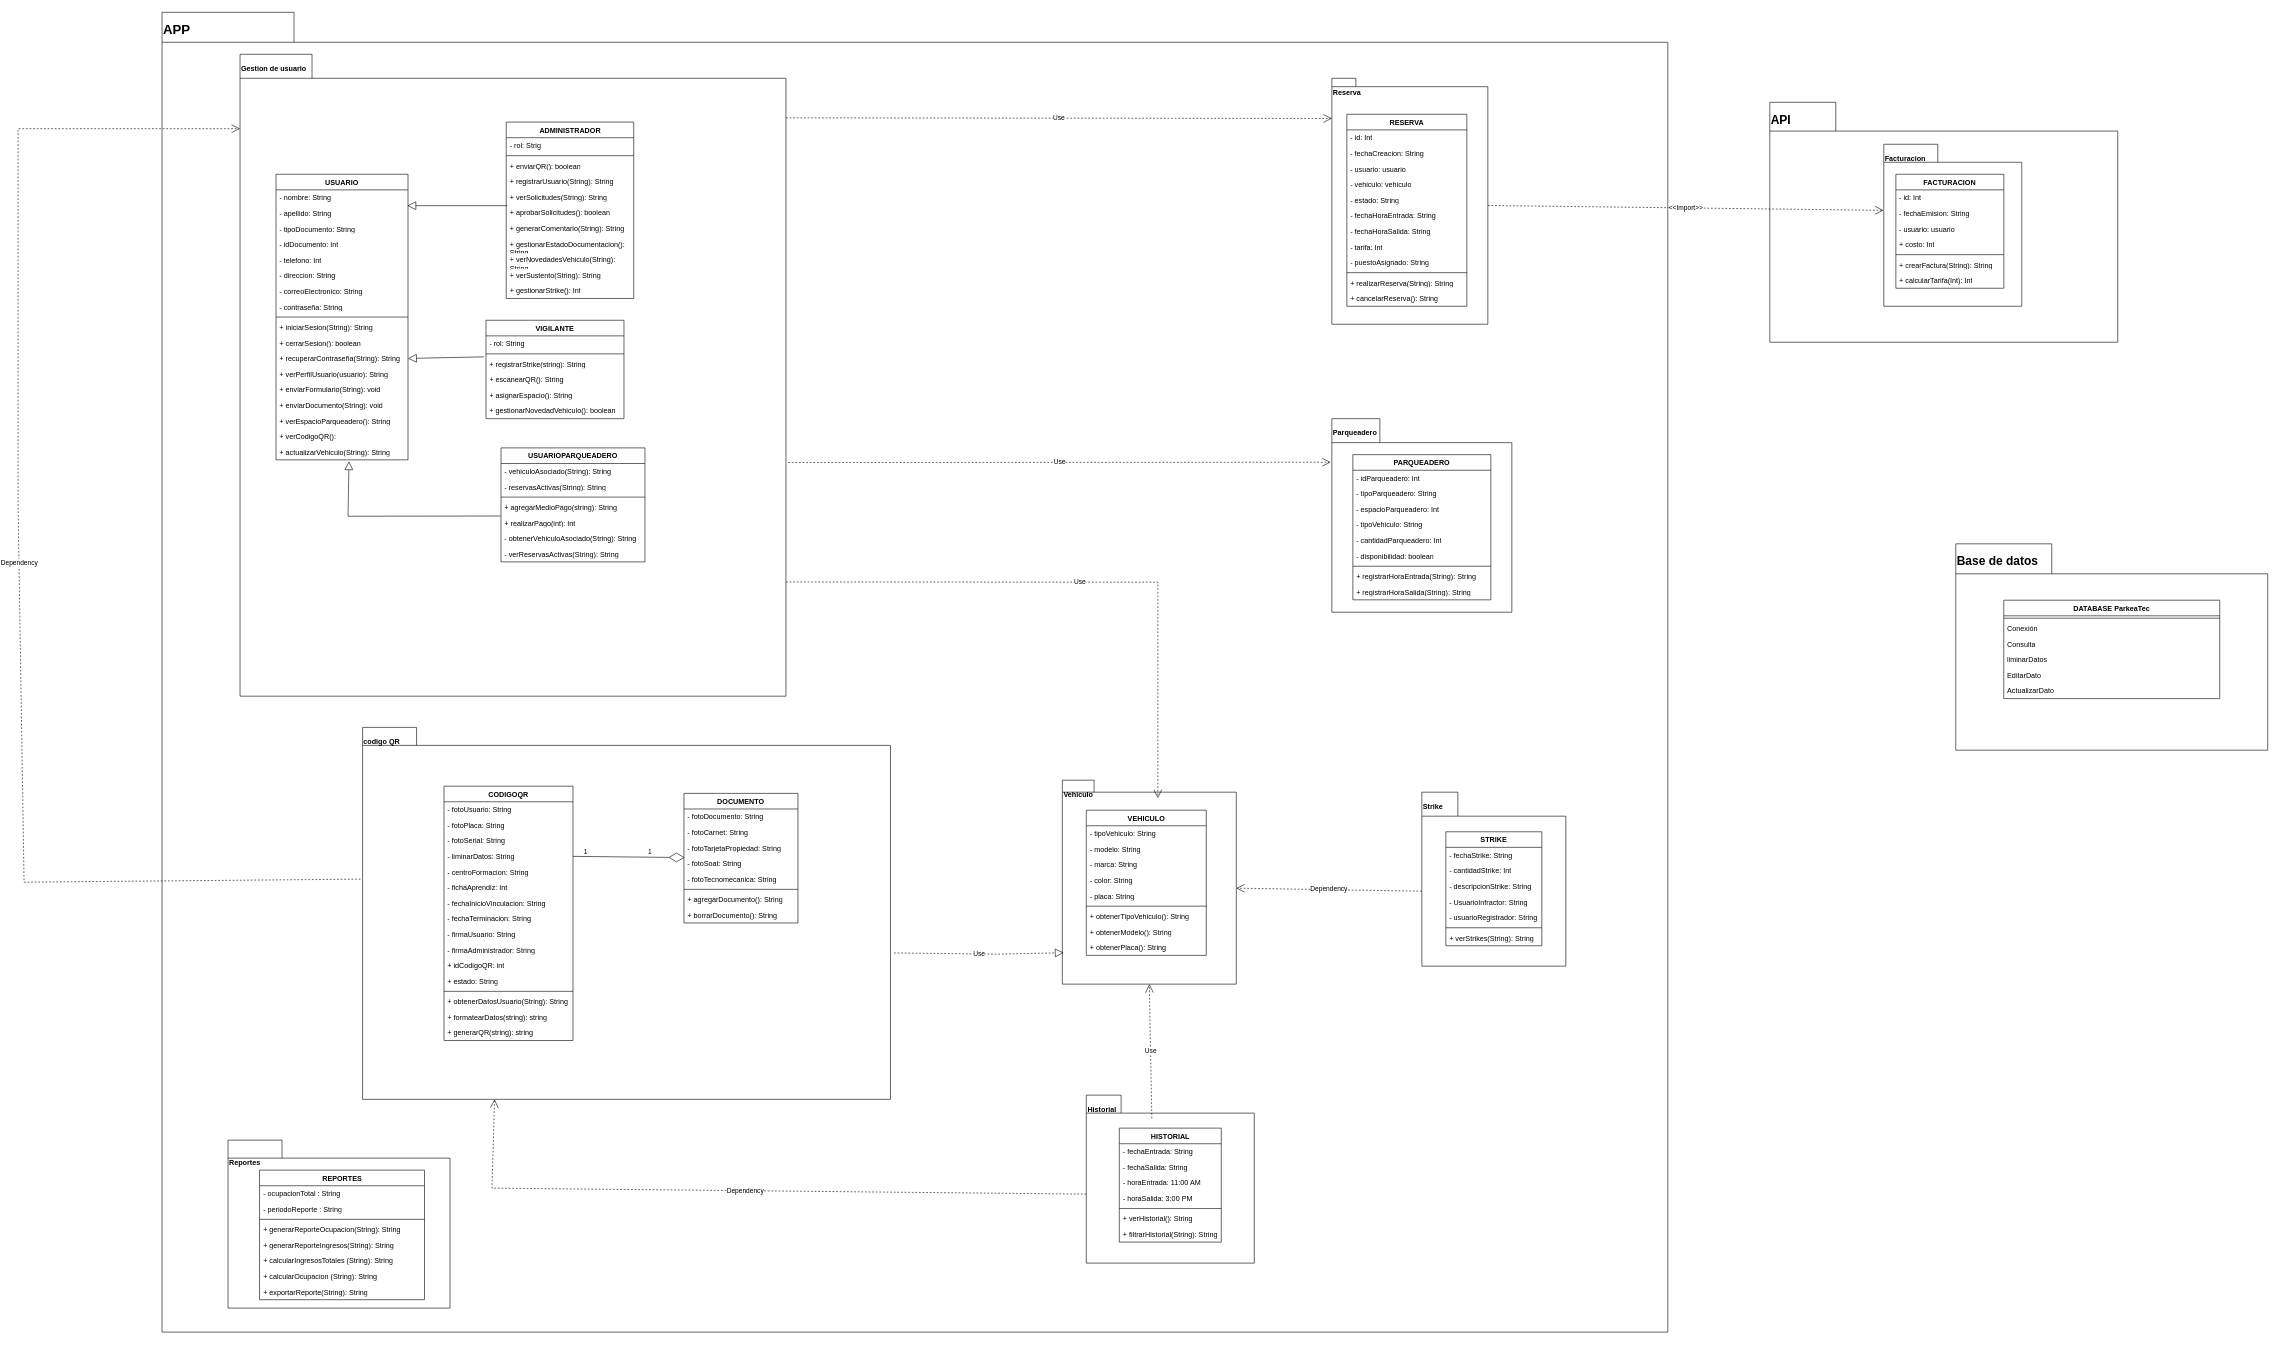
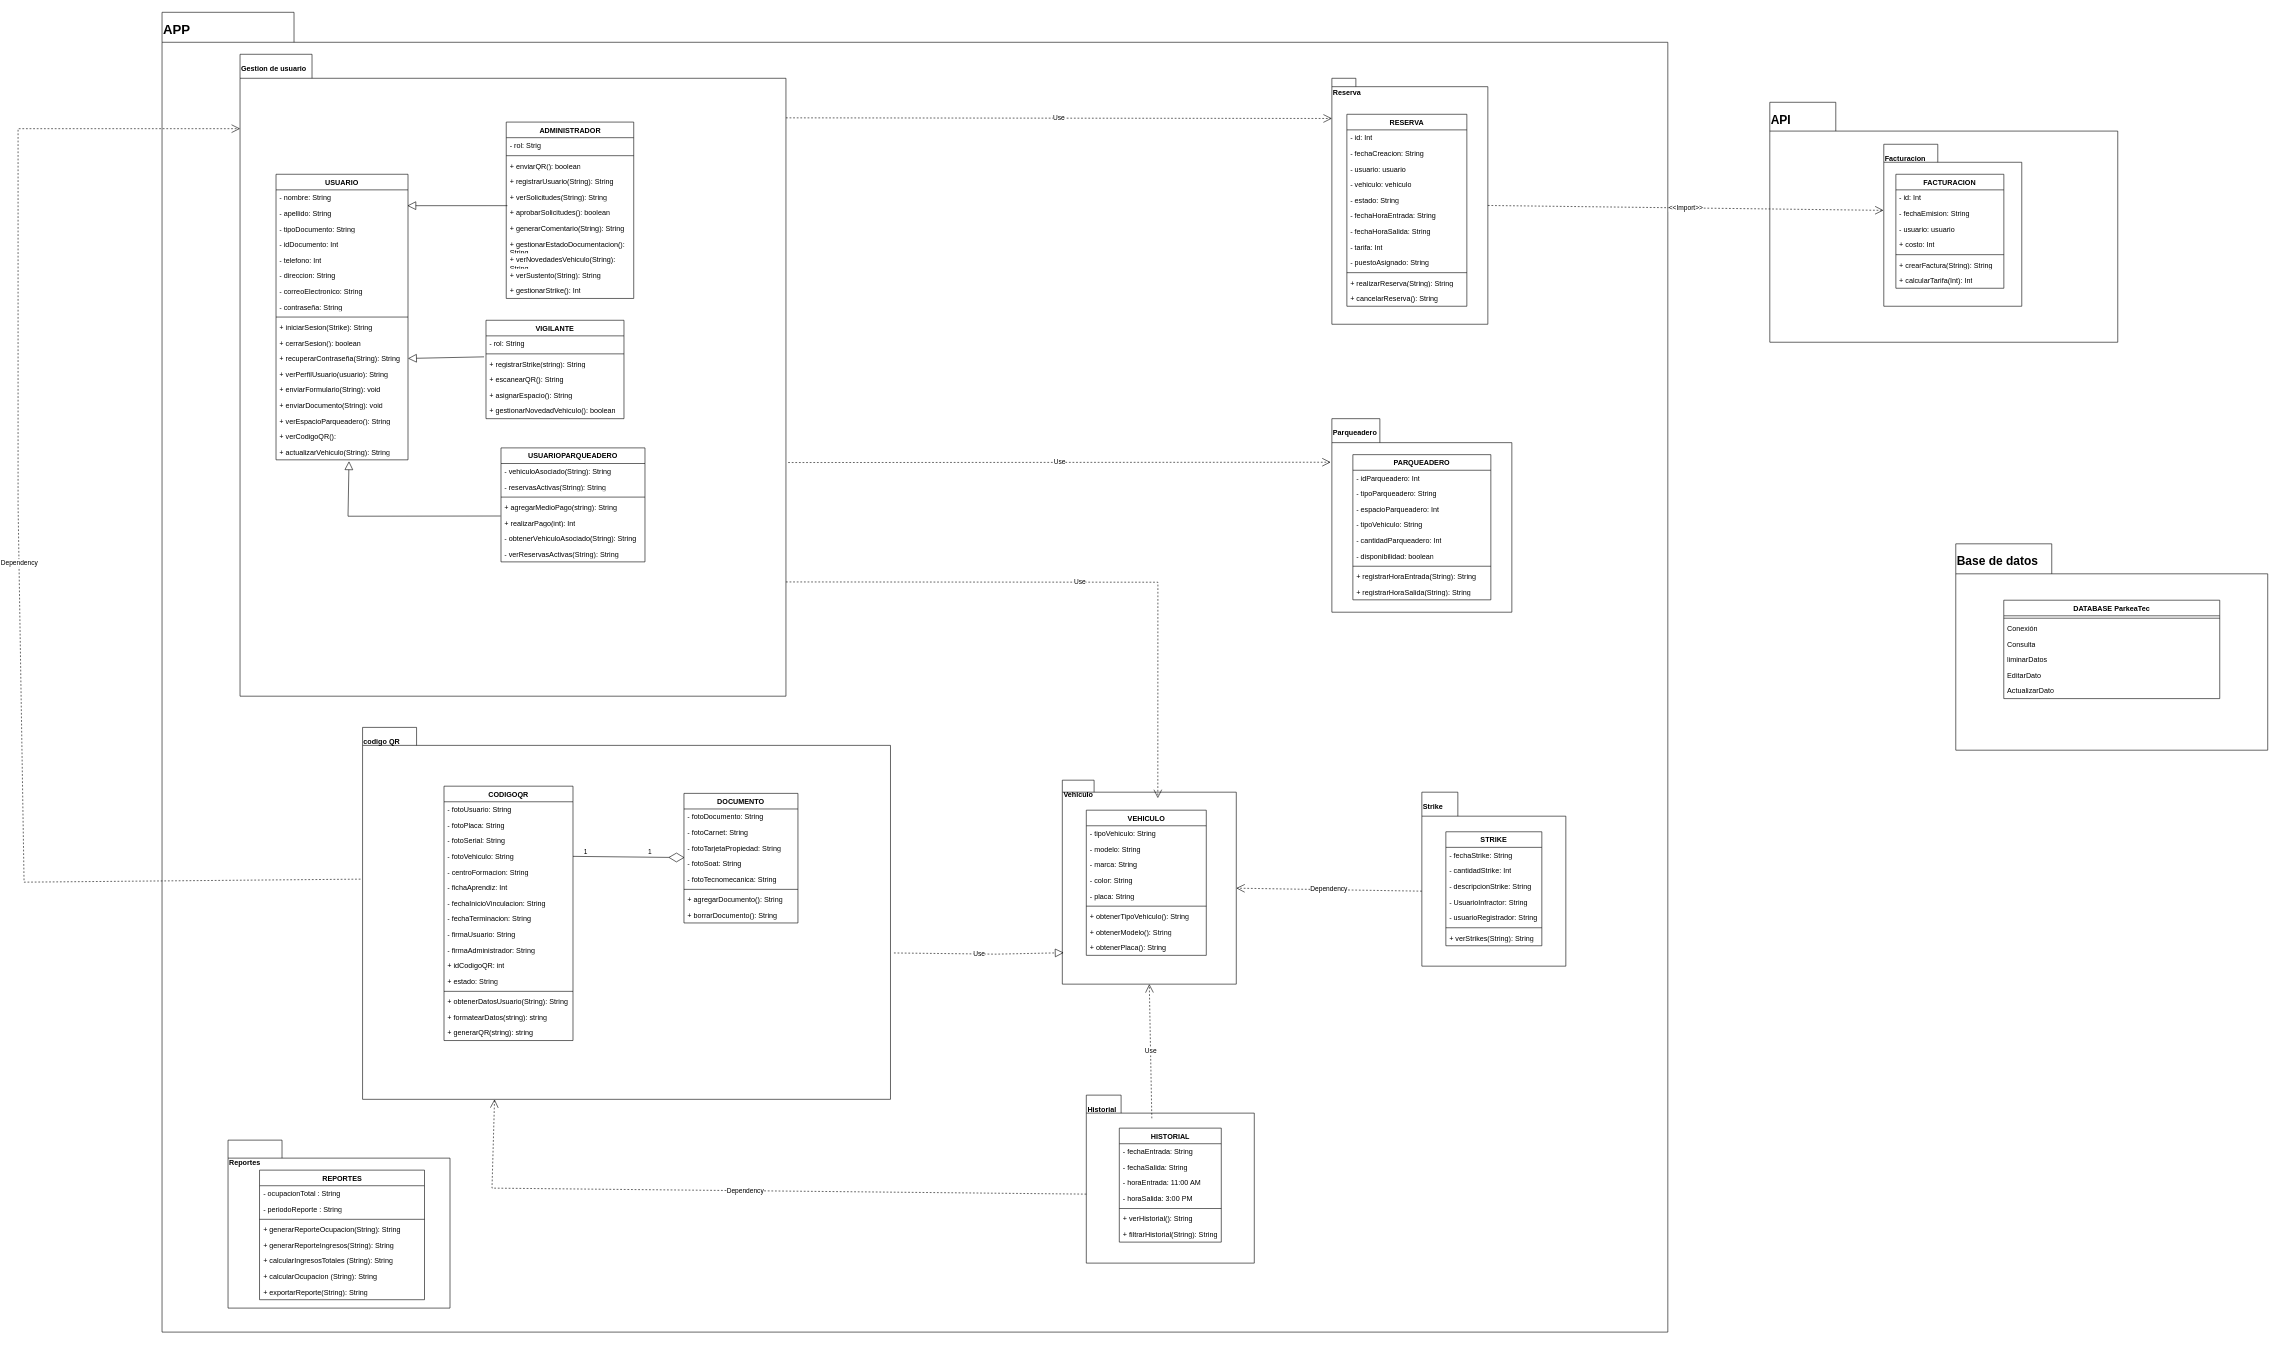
node "+ iniciarSesion(String): String": label "+ iniciarSesion(String): String" -> "+ iniciarSesion(Strike): String"
node "- liminarDatos: String": label "- liminarDatos: String" -> "- fotoVehiculo: String"
